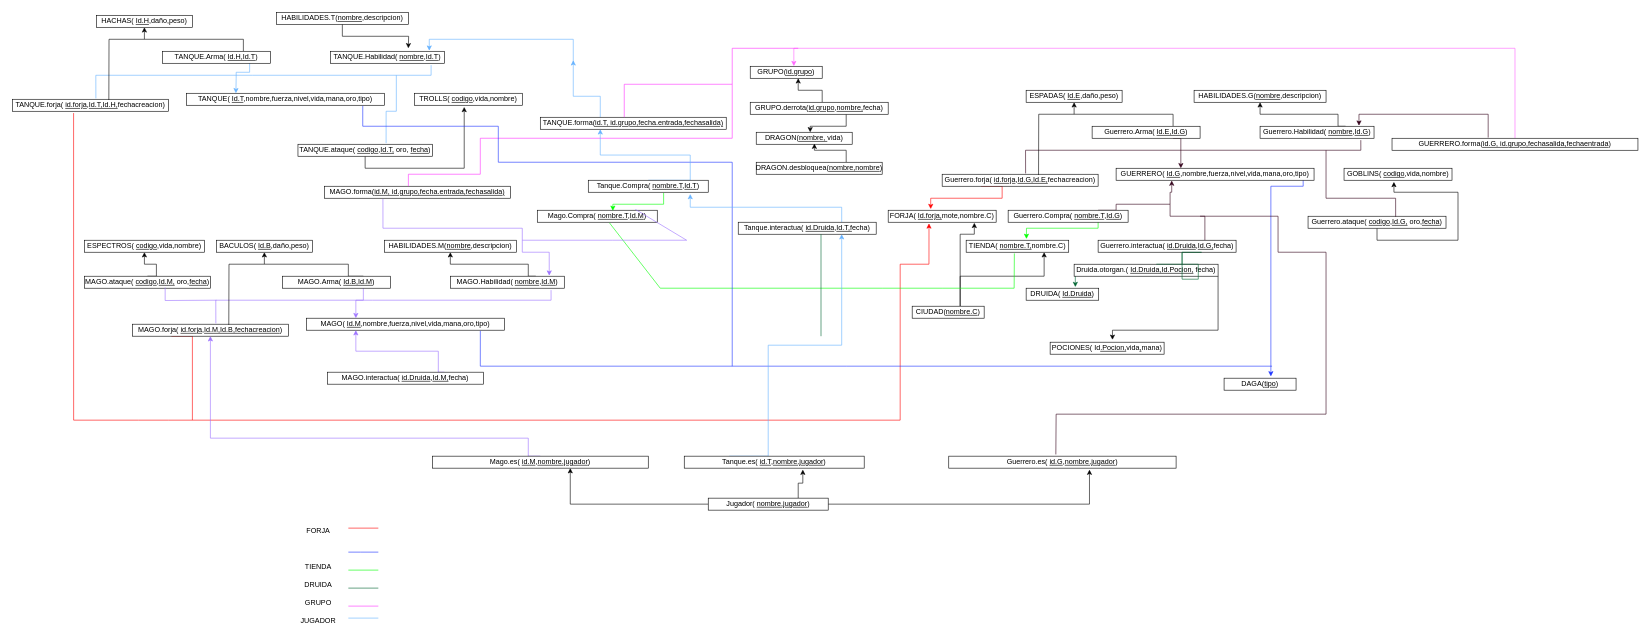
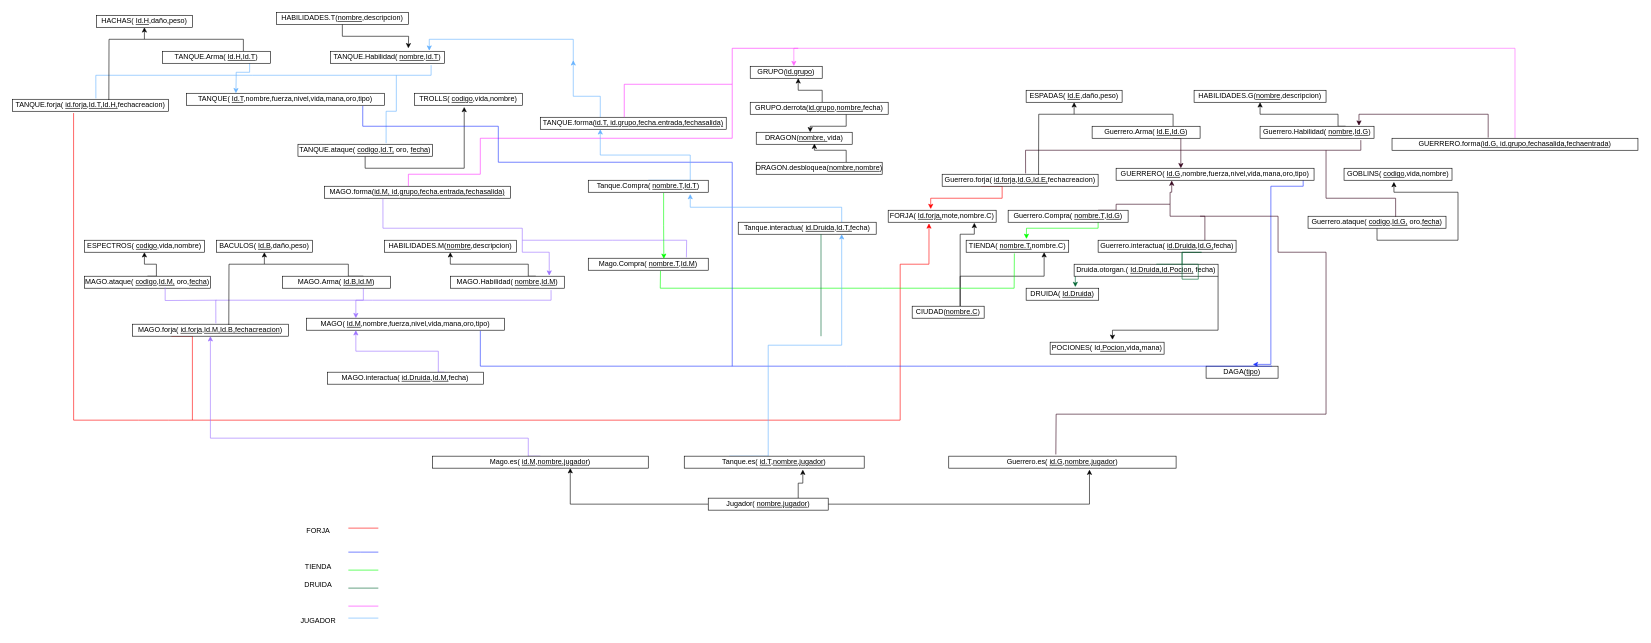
node "Mago.Compra( nombre.T,Id.M)": moved (597, 216) -> (648, 264)
node "DAGA(tipo)": moved (1260, 384) -> (1242, 372)
node "GRUPO": removed
